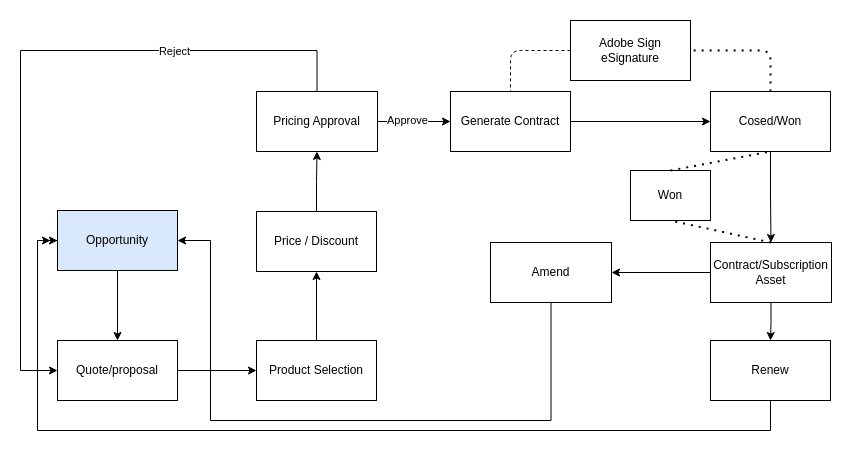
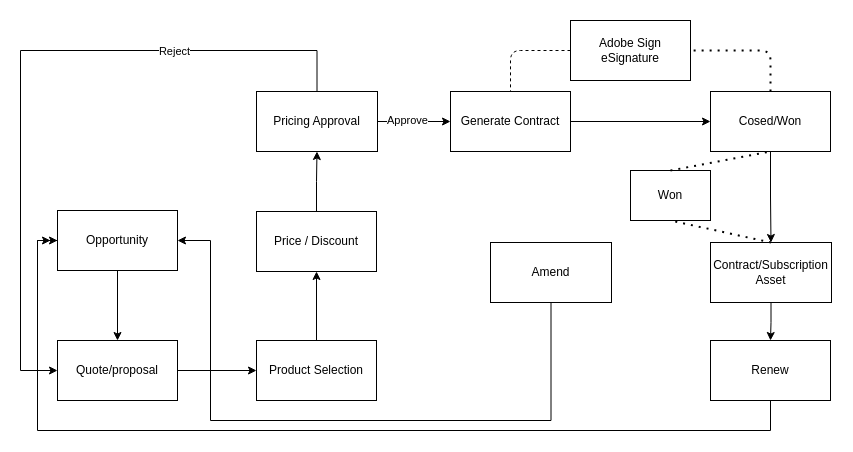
node "Opportunity": fillcolor #dae8fc -> #ffffff
edge "Contract/Subscription Asset" -> "Amend": removed
